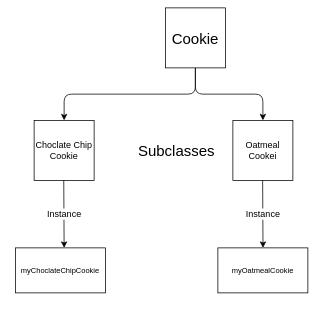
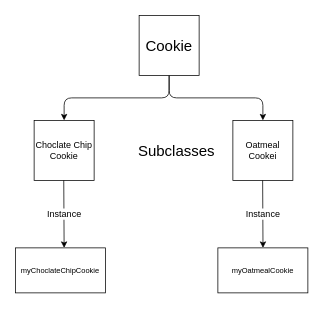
node "Cookie": moved (195, 38) -> (169, 45)
